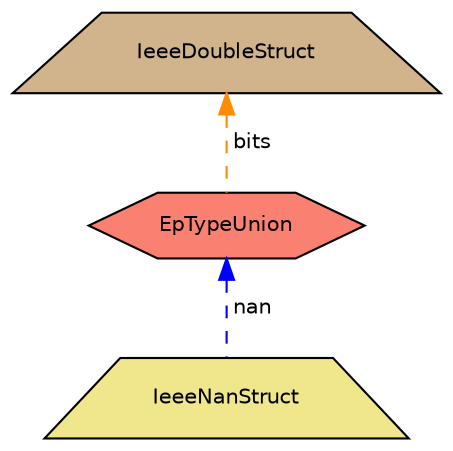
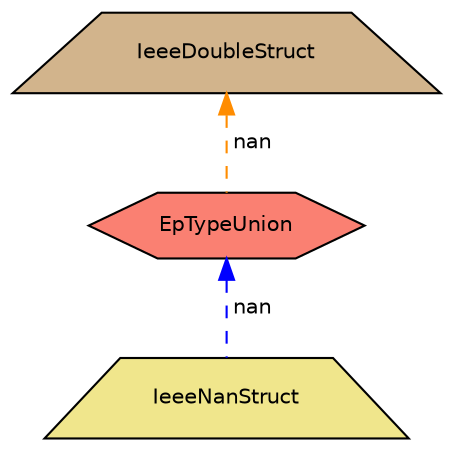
edge "EpTypeUnion" -> "IeeeDoubleStruct": label " bits" -> " nan"
